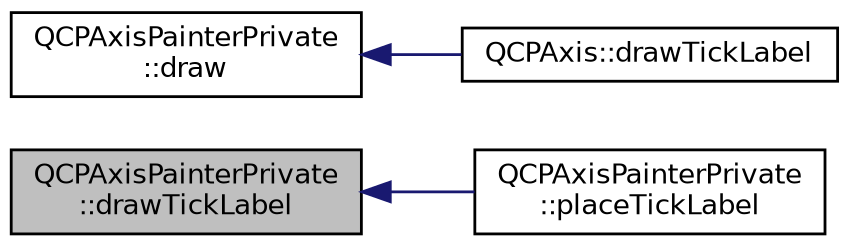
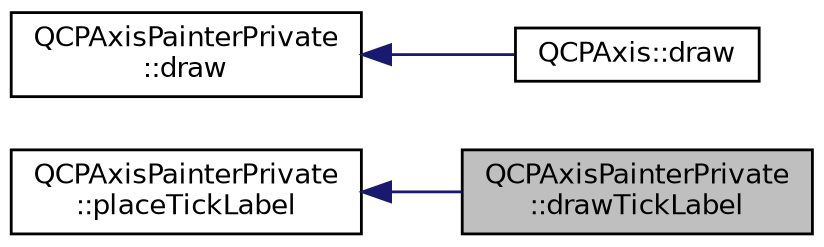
node "QCPAxis::drawTickLabel": label "QCPAxis::drawTickLabel" -> "QCPAxis::draw"
edge "QCPAxisPainterPrivate ::placeTickLabel" -> "QCPAxisPainterPrivate ::drawTickLabel": reversed
